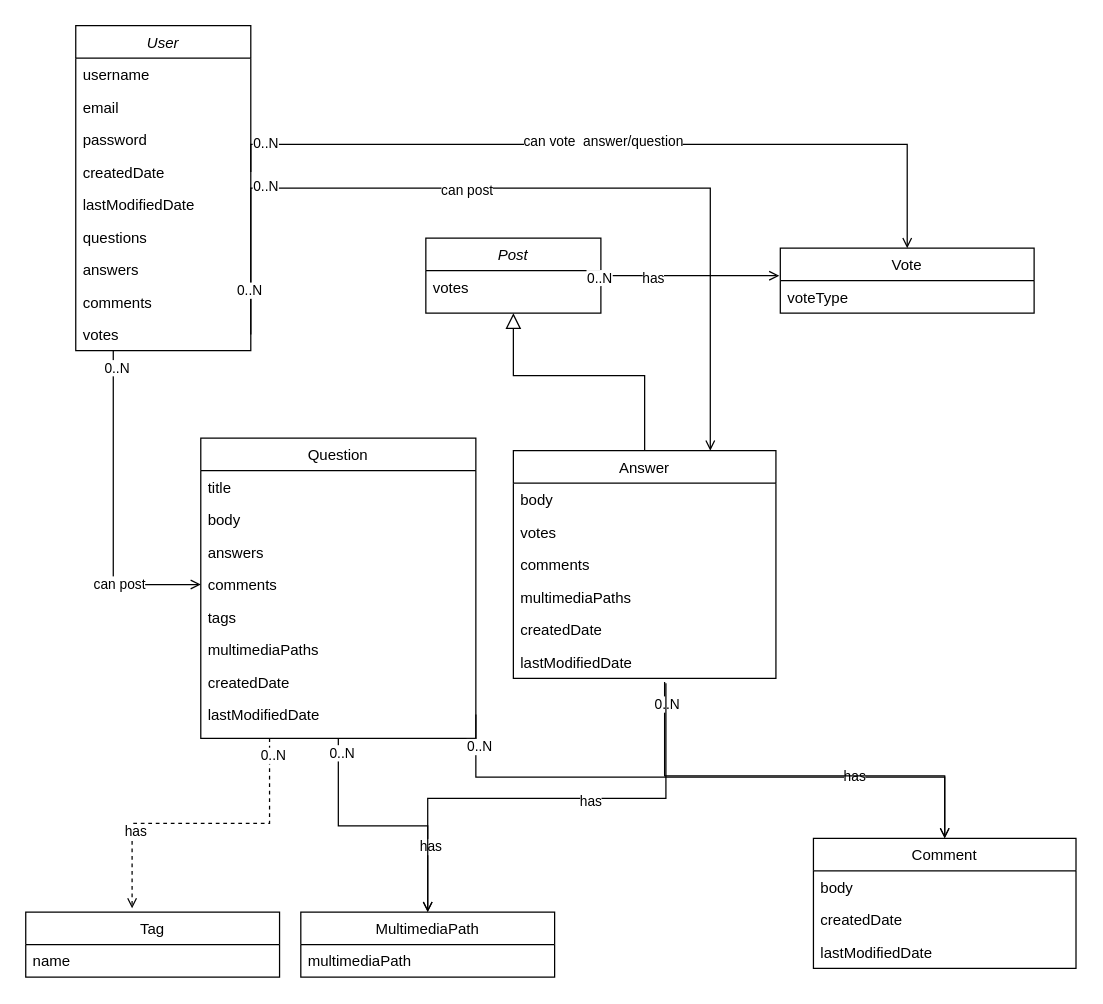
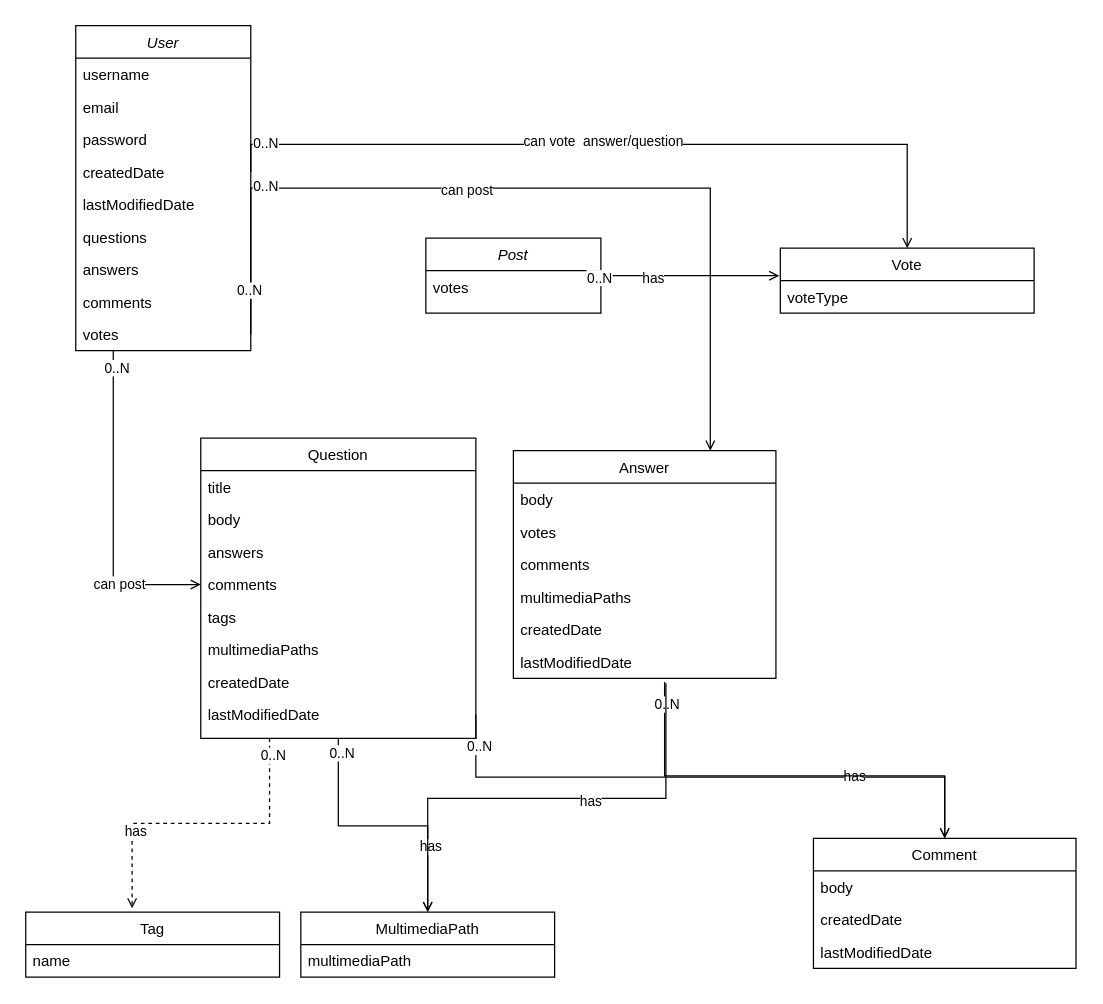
edge "Answer" -> "Post": removed
